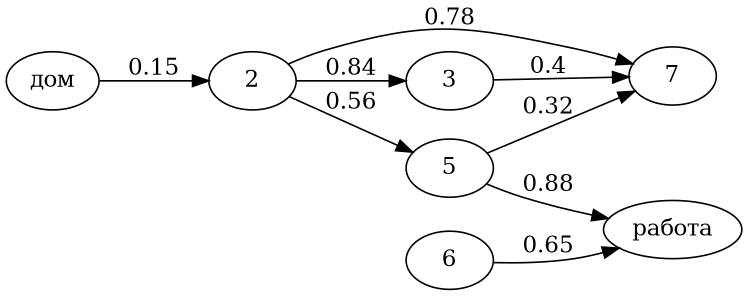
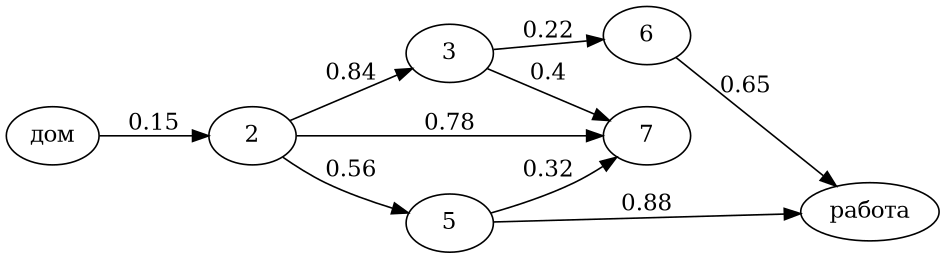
edge "3" -> "6": added, label "0.22"
